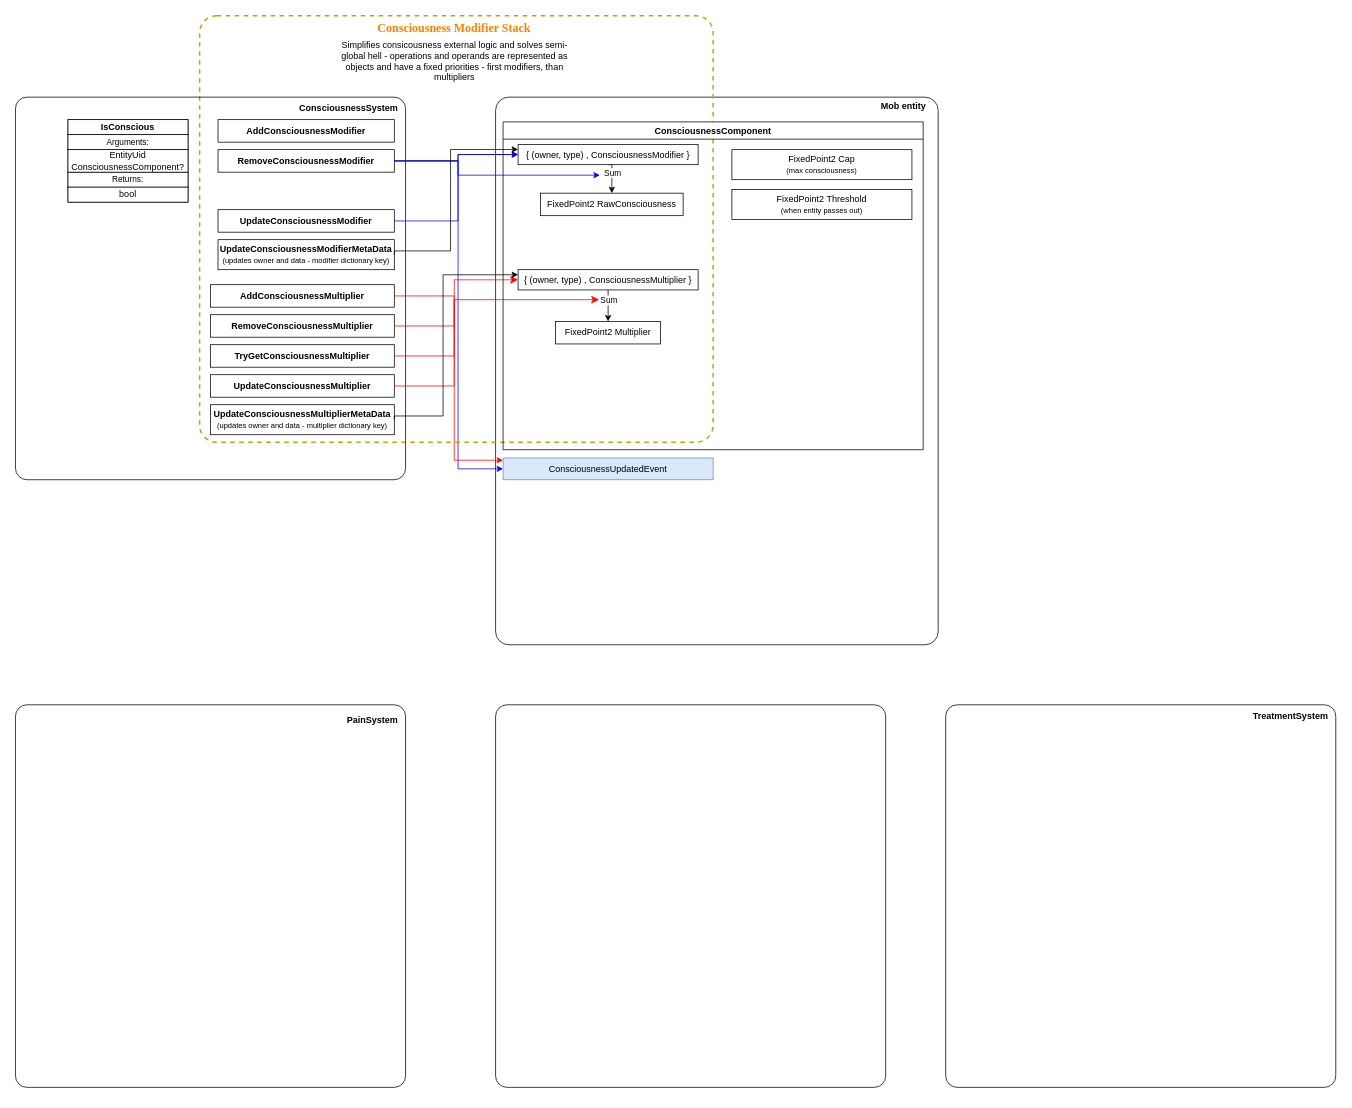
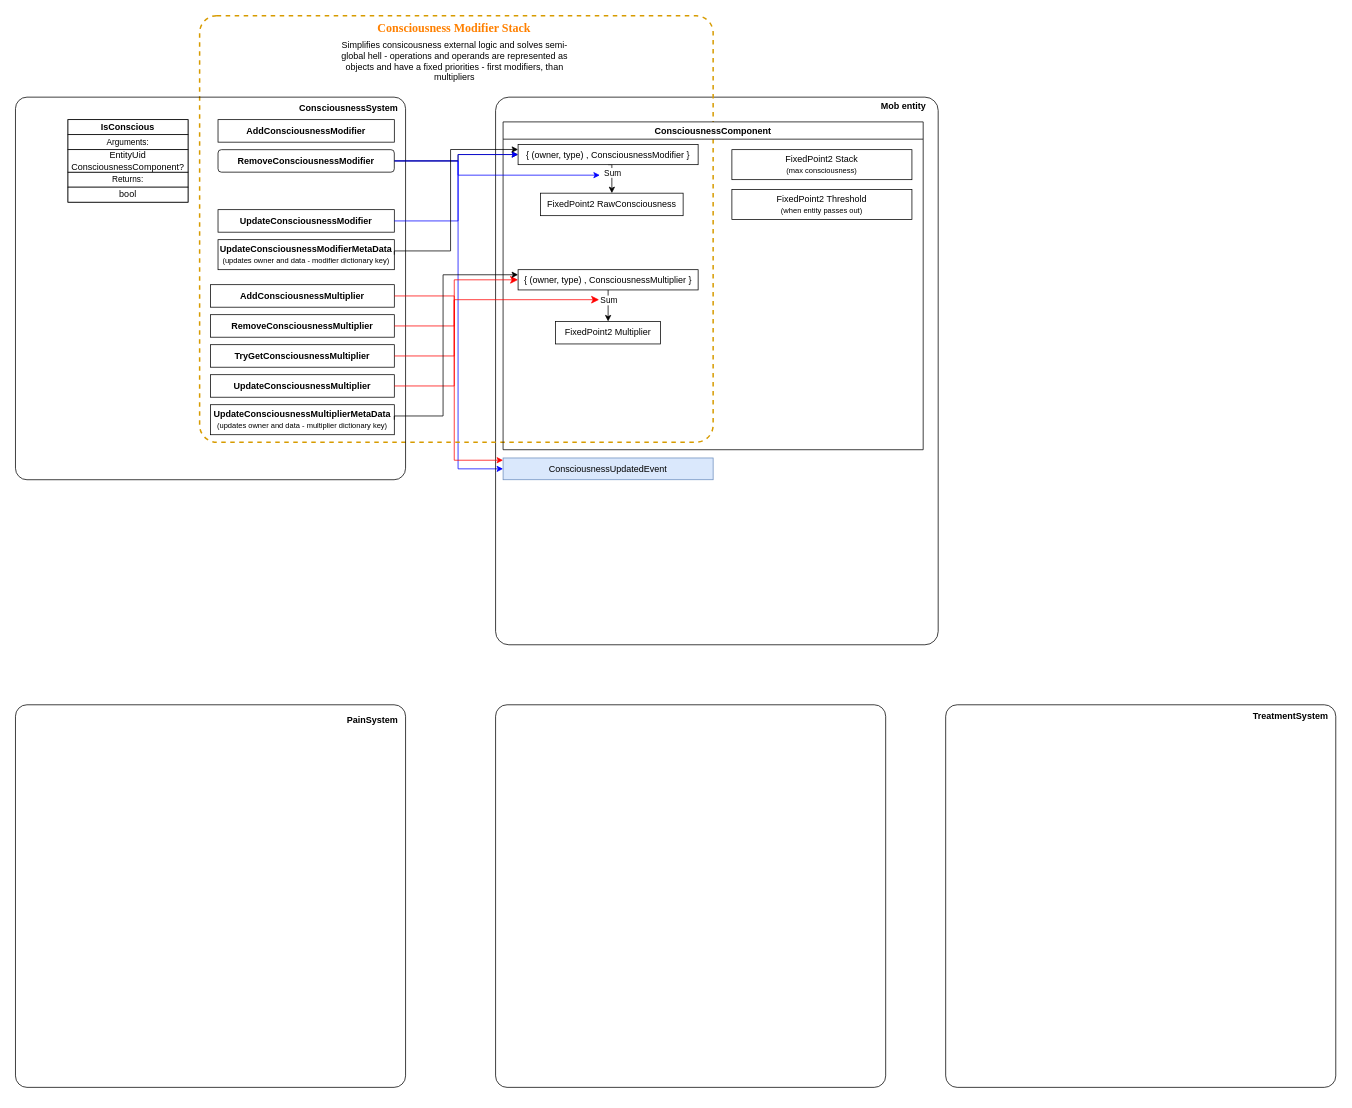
node "RemoveConsciousnessModifier": shape rectangle -> rounded rectangle
node "FixedPoint2 Cap (max consciousness)": label "FixedPoint2 Cap (max consciousness)" -> "FixedPoint2 Stack (max consciousness)"
